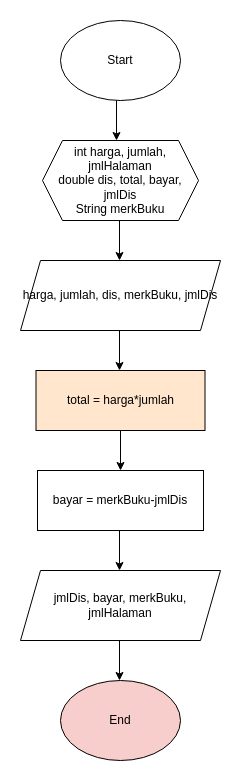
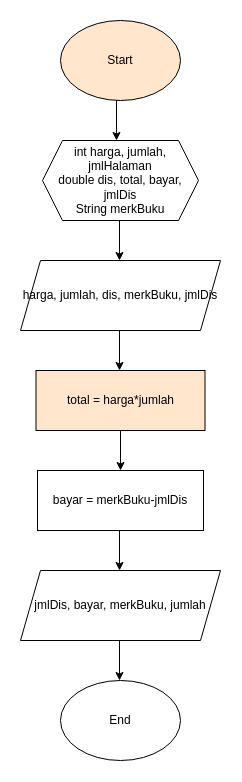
node "Start": fillcolor #ffffff -> #ffe6cc
node "jmlDis, bayar, merkBuku, jmlHalaman": label "jmlDis, bayar, merkBuku, jmlHalaman" -> "jmlDis, bayar, merkBuku, jumlah"
node "End": fillcolor #f8cecc -> #ffffff
